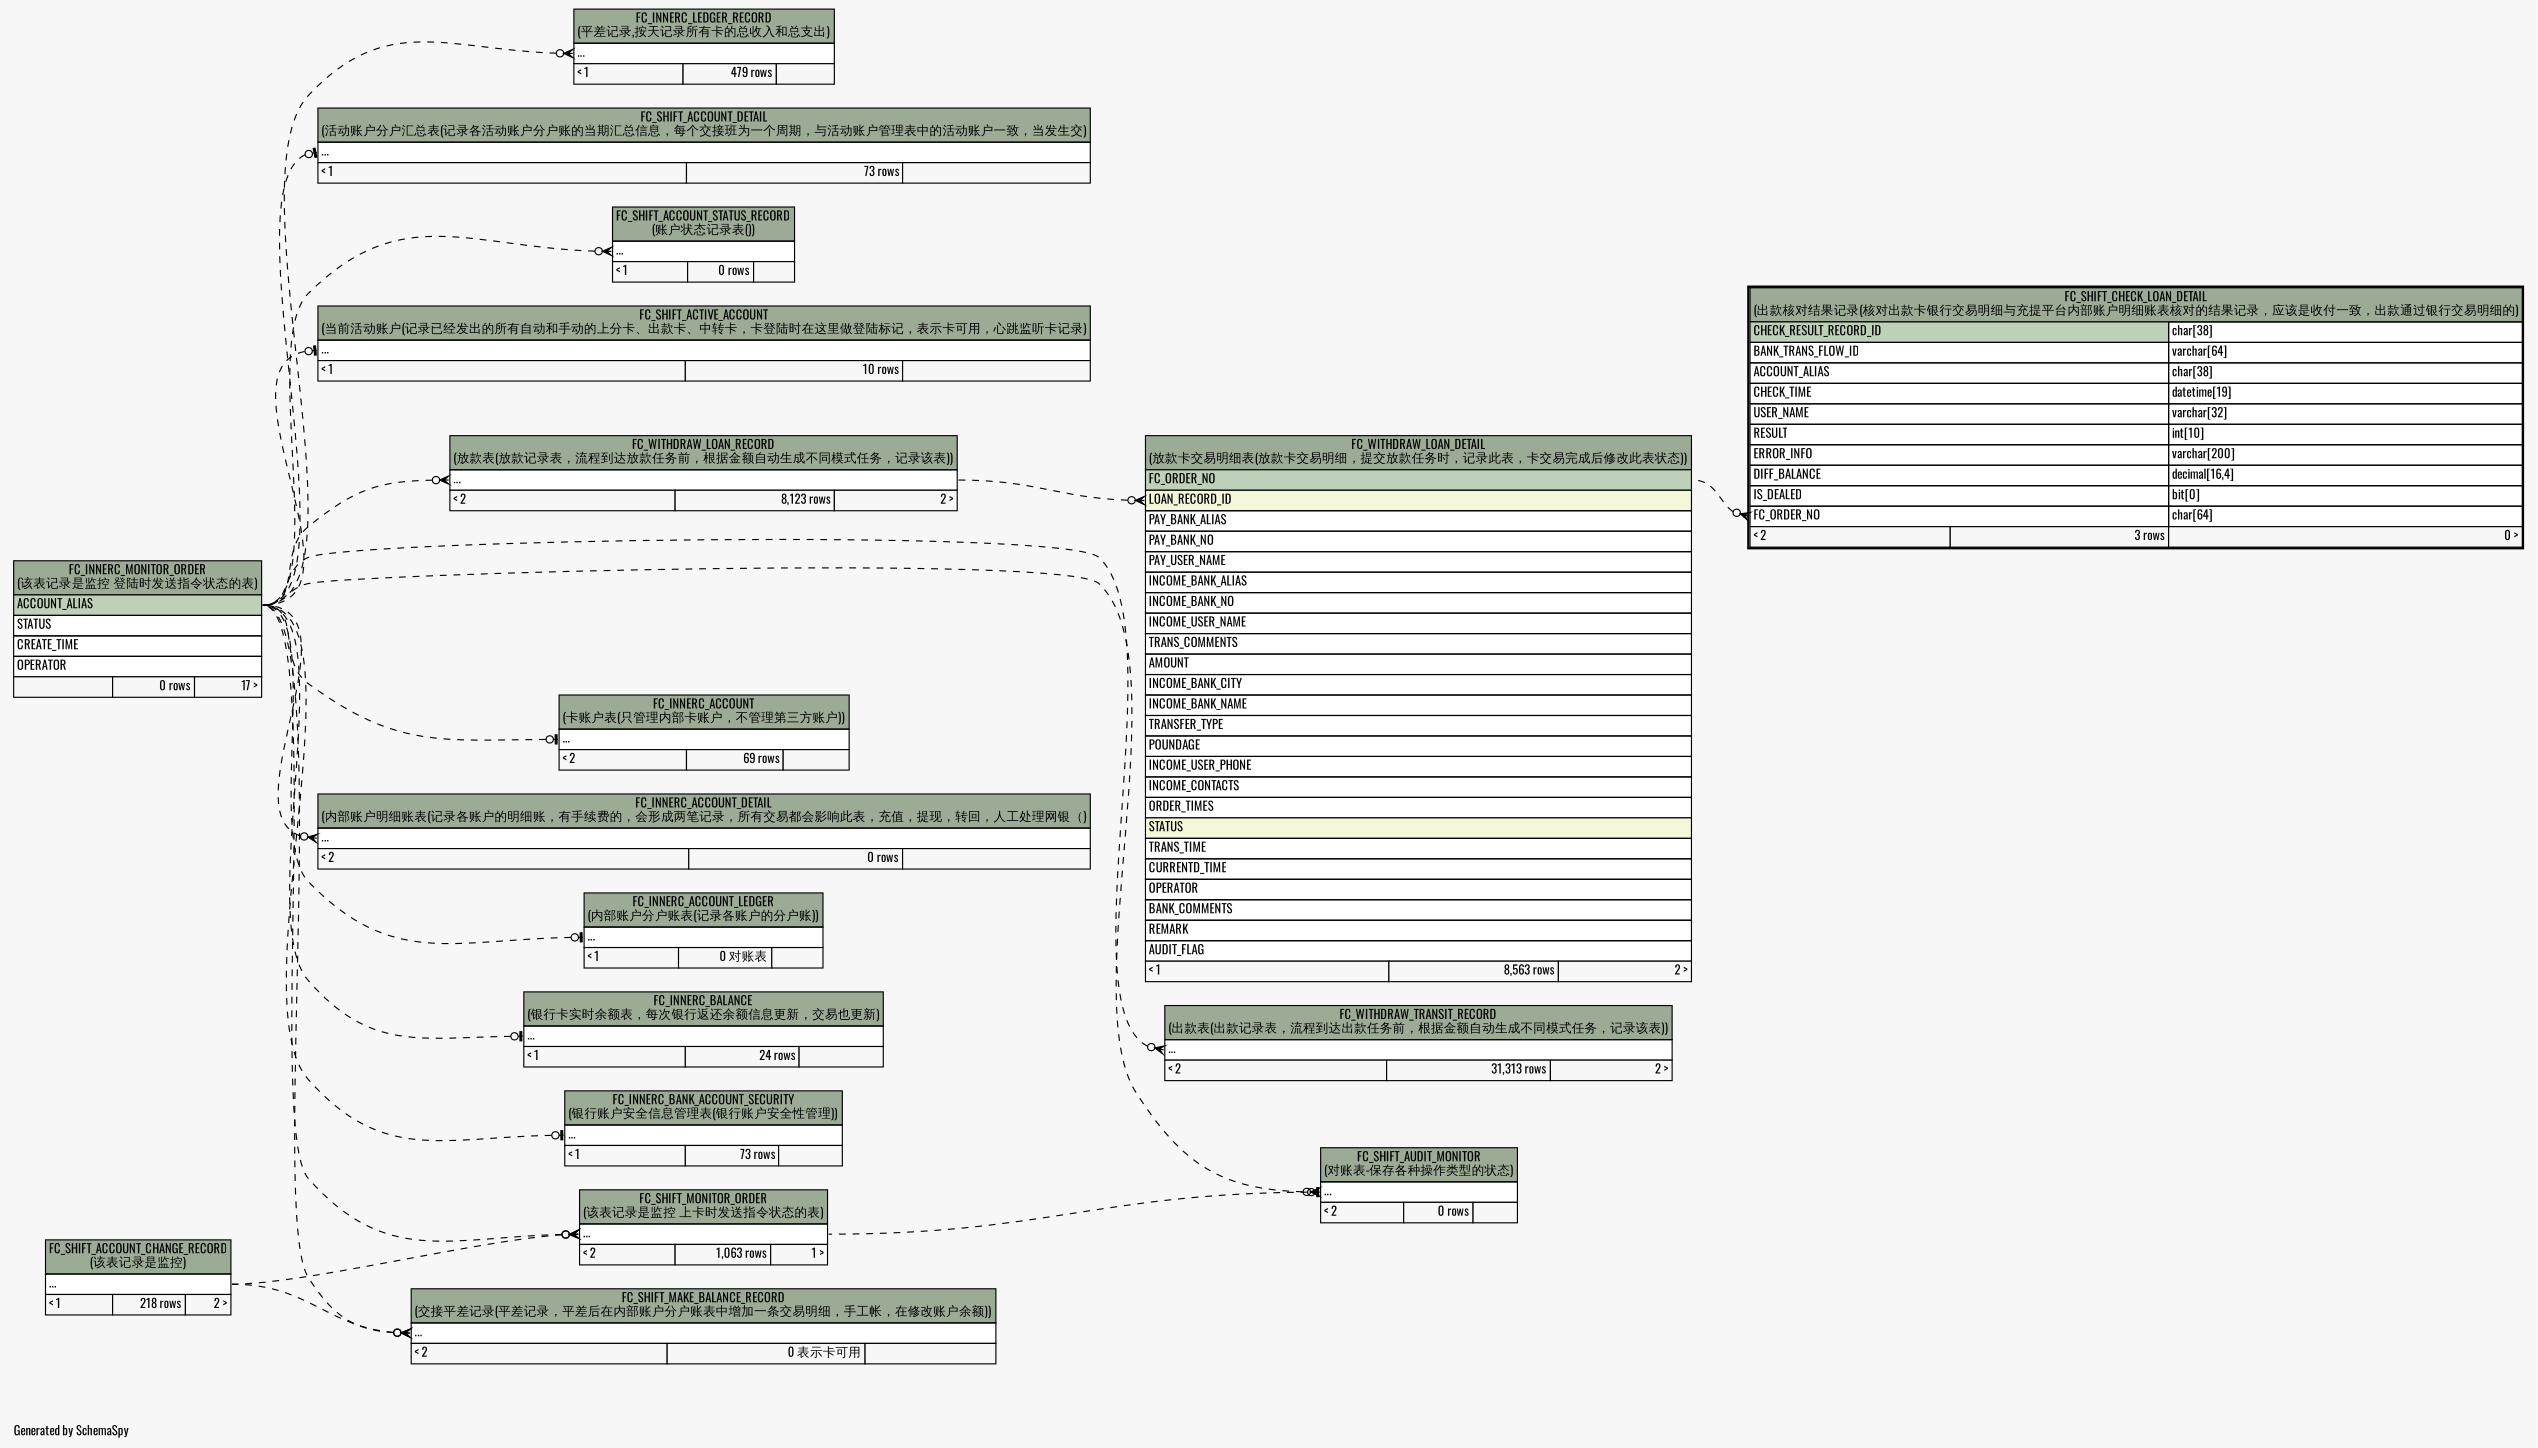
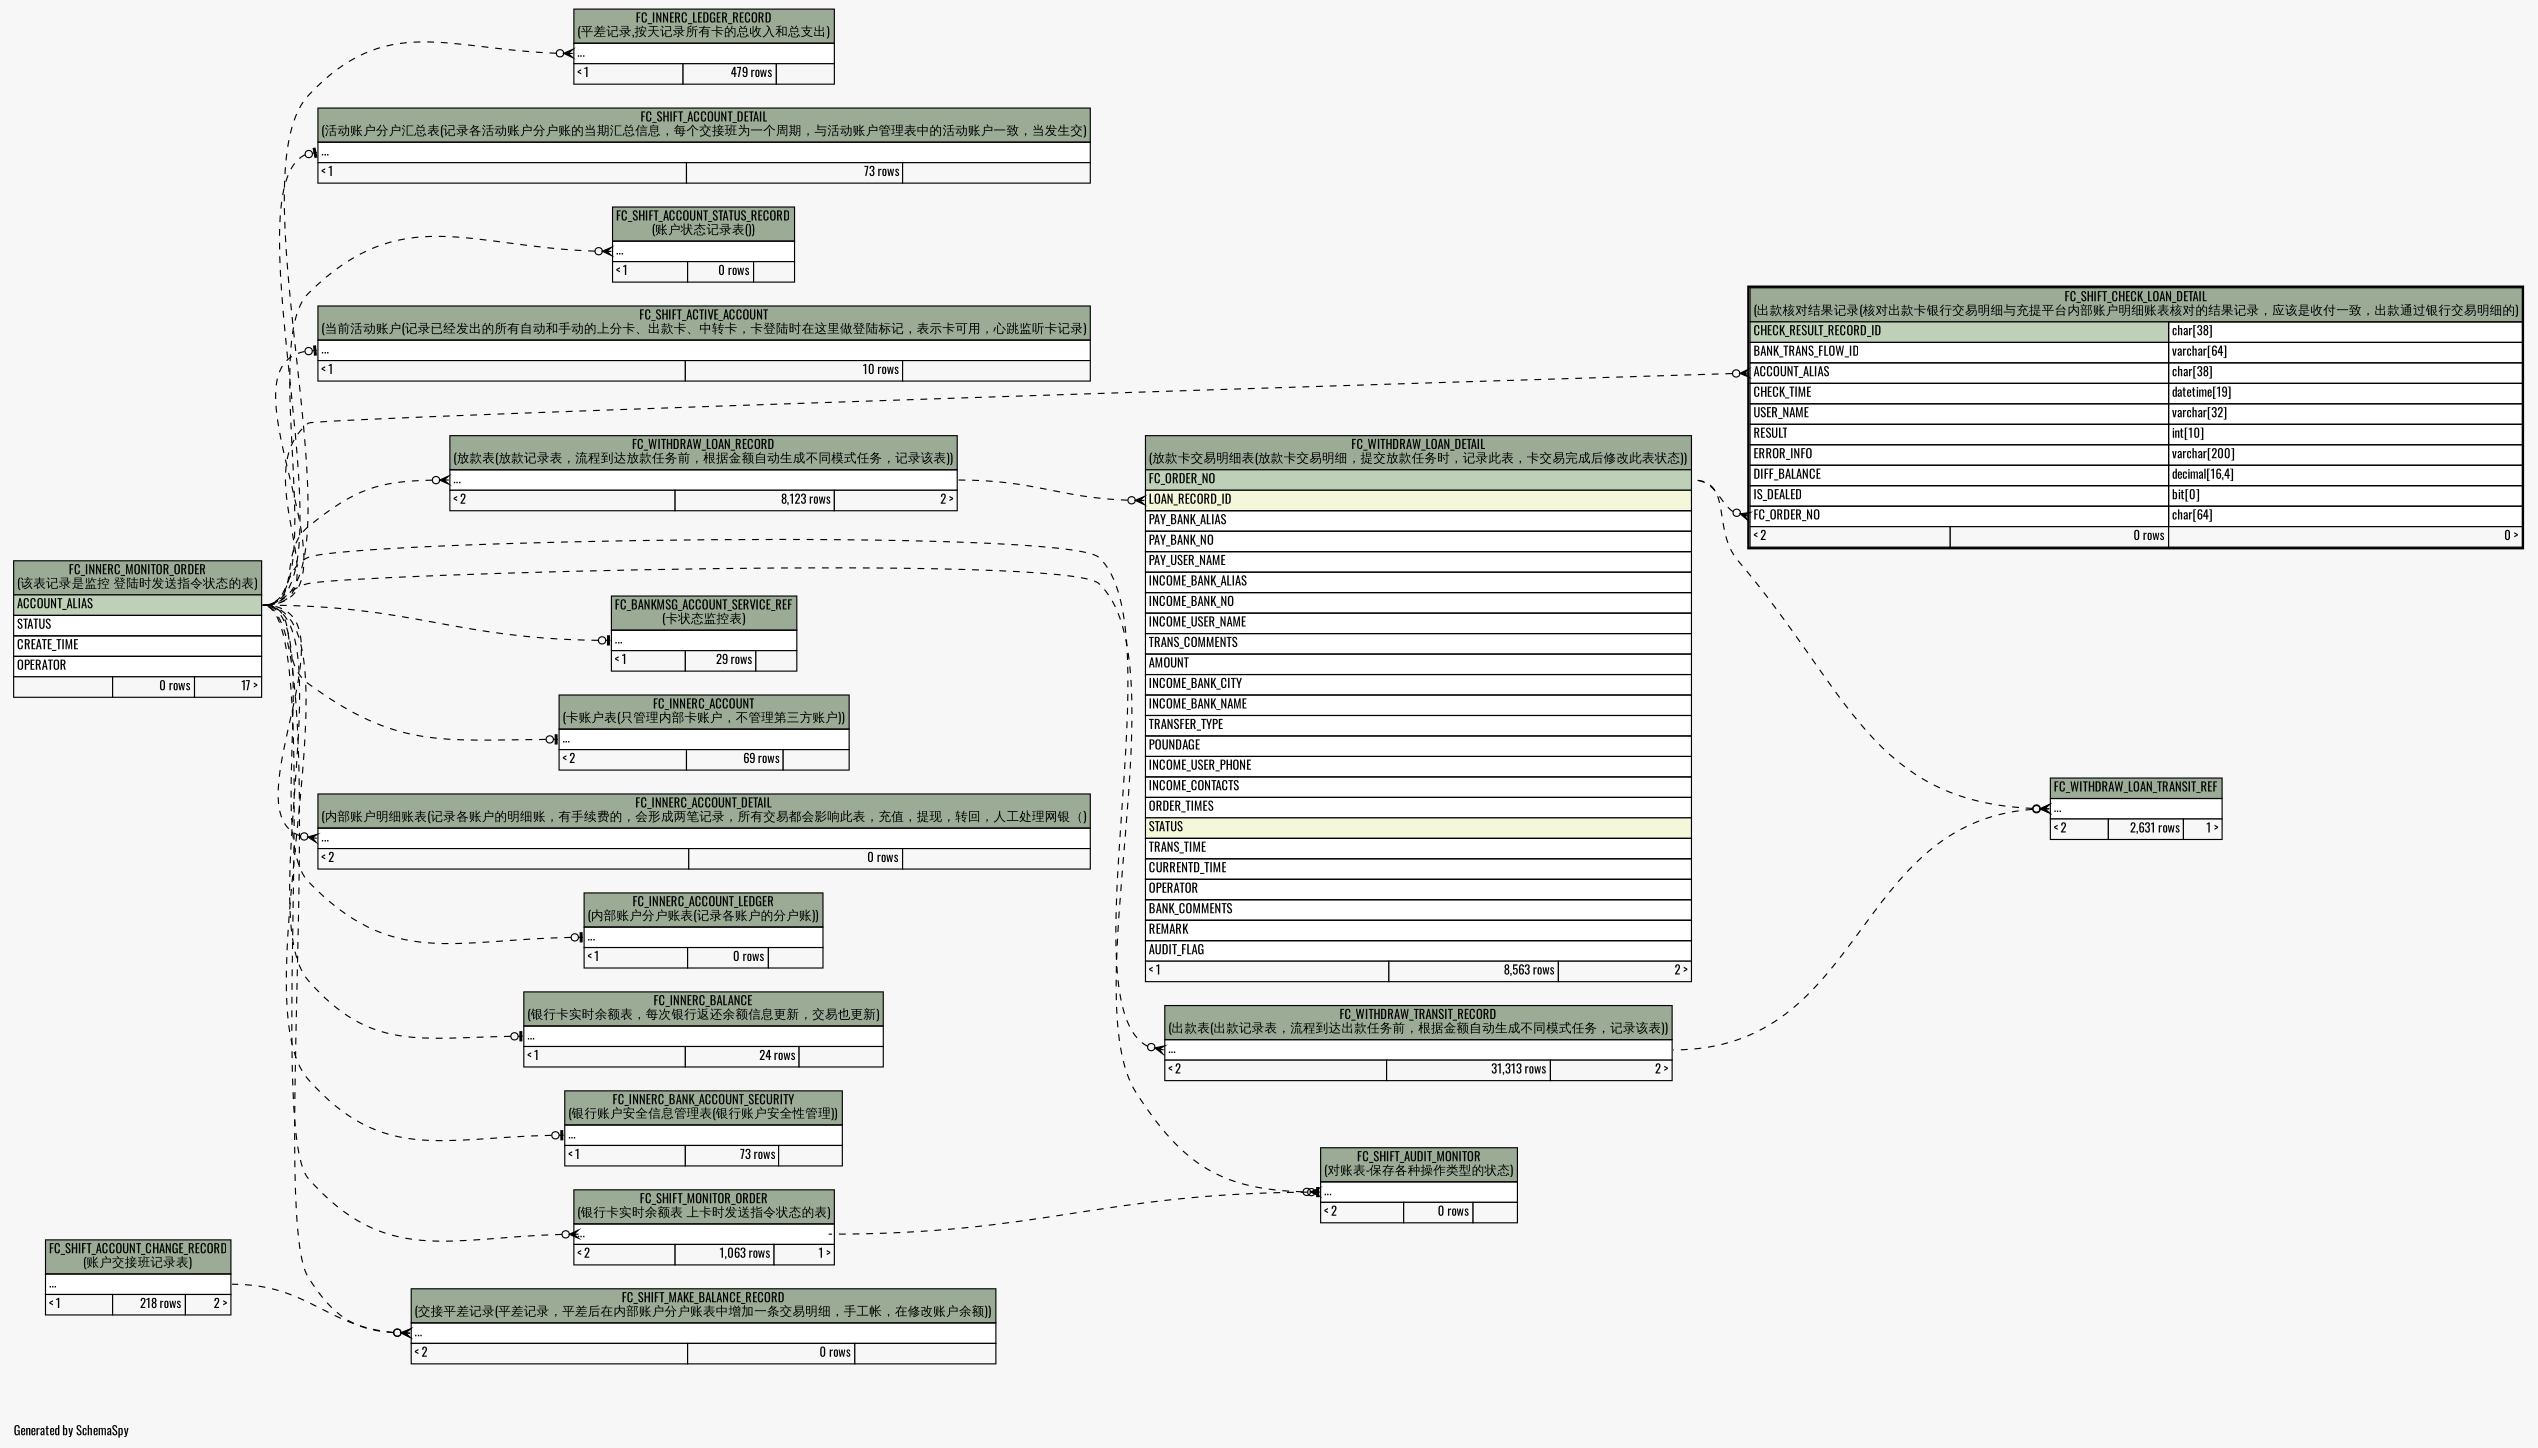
edge "FC_INNERC_MONITOR_ORDER" -> "FC_SHIFT_CHECK_LOAN_DETAIL": added
node "FC_SHIFT_CHECK_LOAN_DETAIL": text "3 rows" -> "0 rows"
node "FC_BANKMSG_ACCOUNT_SERVICE_REF": added
node "FC_WITHDRAW_LOAN_TRANSIT_REF": added
node "FC_INNERC_ACCOUNT_LEDGER": text "0 对账表" -> "0 rows"
node "FC_SHIFT_MONITOR_ORDER": text "(该表记录是监控 上卡时发送指令状态的表)" -> "(银行卡实时余额表 上卡时发送指令状态的表)"
edge "FC_SHIFT_ACCOUNT_CHANGE_RECORD" -> "FC_SHIFT_MONITOR_ORDER": removed
node "FC_SHIFT_ACCOUNT_CHANGE_RECORD": text "(该表记录是监控)" -> "(账户交接班记录表)"
node "FC_SHIFT_MAKE_BALANCE_RECORD": text "0 表示卡可用" -> "0 rows"
